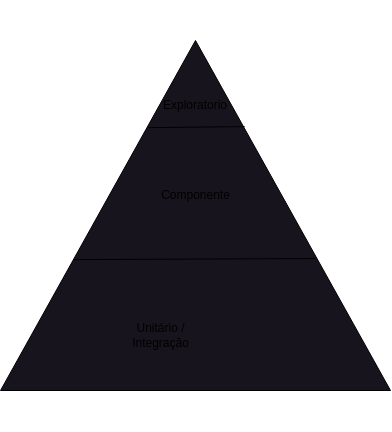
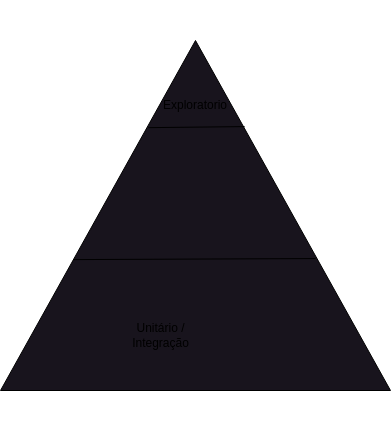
node "Componente": removed
